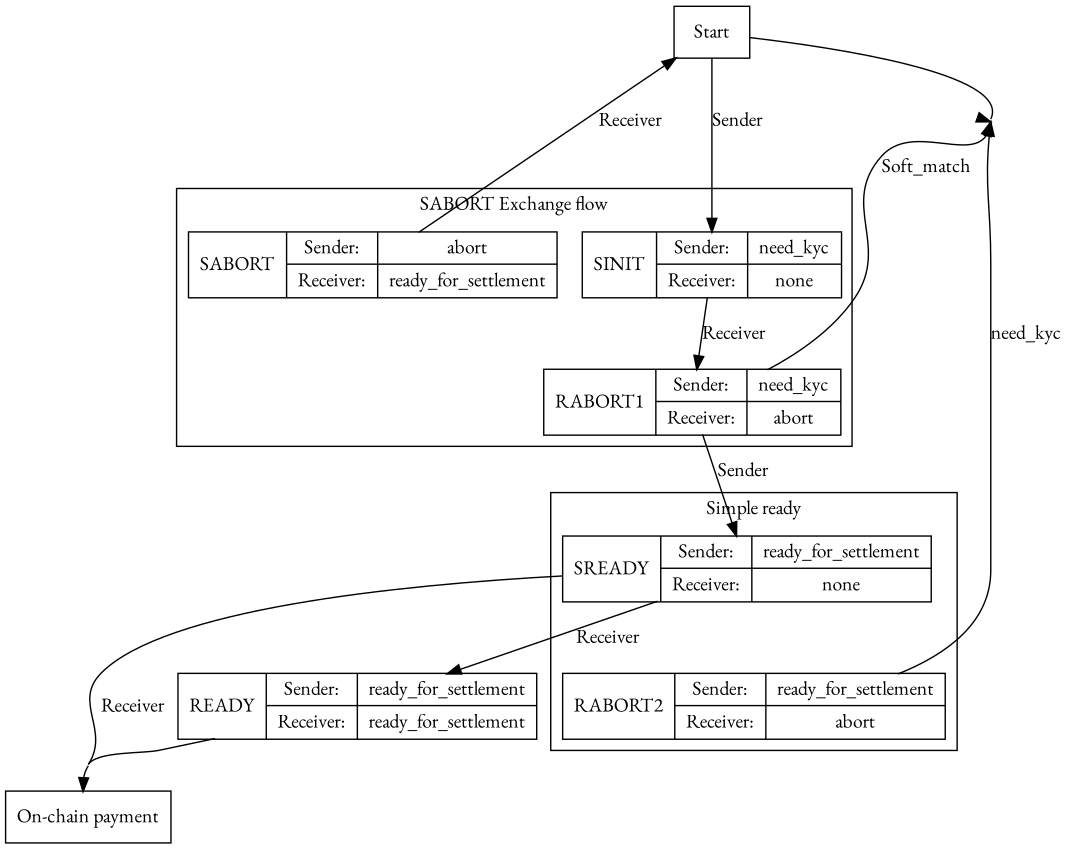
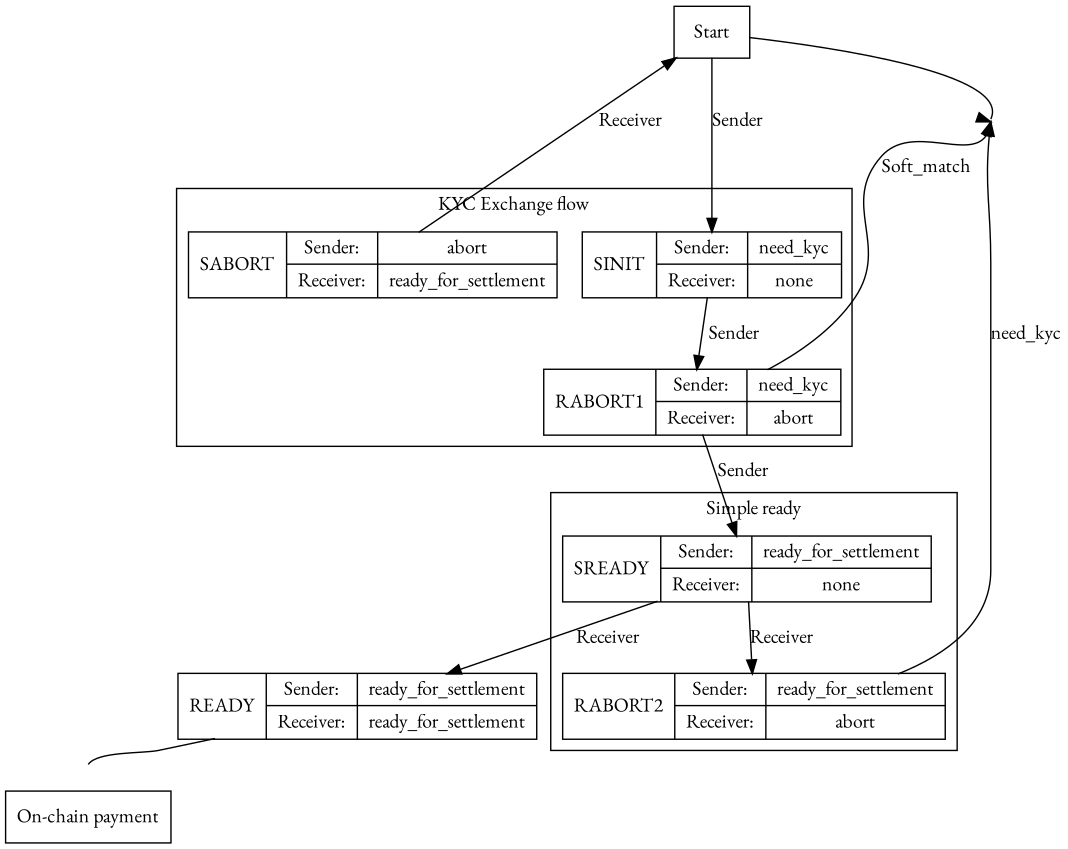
cluster "SABORT Exchange flow": label "SABORT Exchange flow" -> "KYC Exchange flow"
edge "SINIT" -> "RABORT1": label "Receiver" -> "Sender"
edge "SREADY" -> "On-chain payment": now "SREADY" -> "RABORT2"
